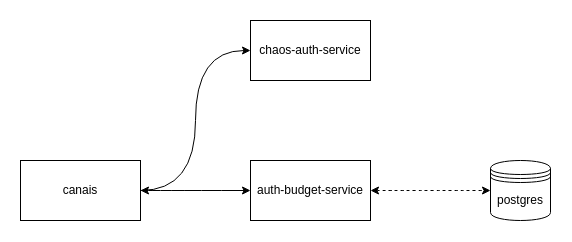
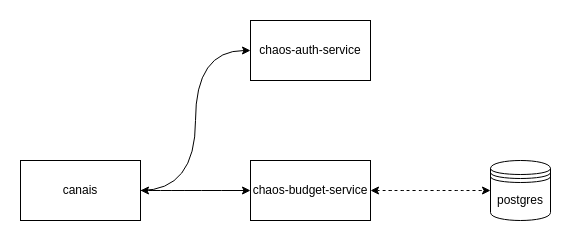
node "auth-budget-service": label "auth-budget-service" -> "chaos-budget-service"
